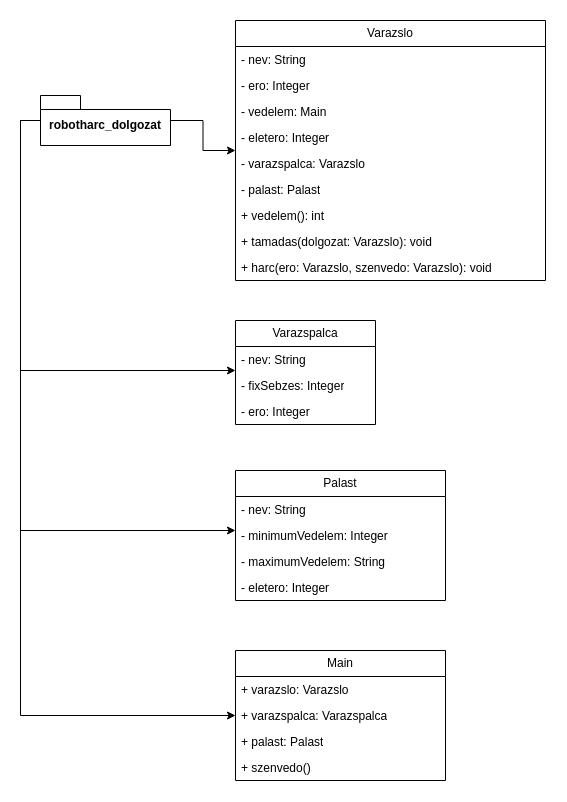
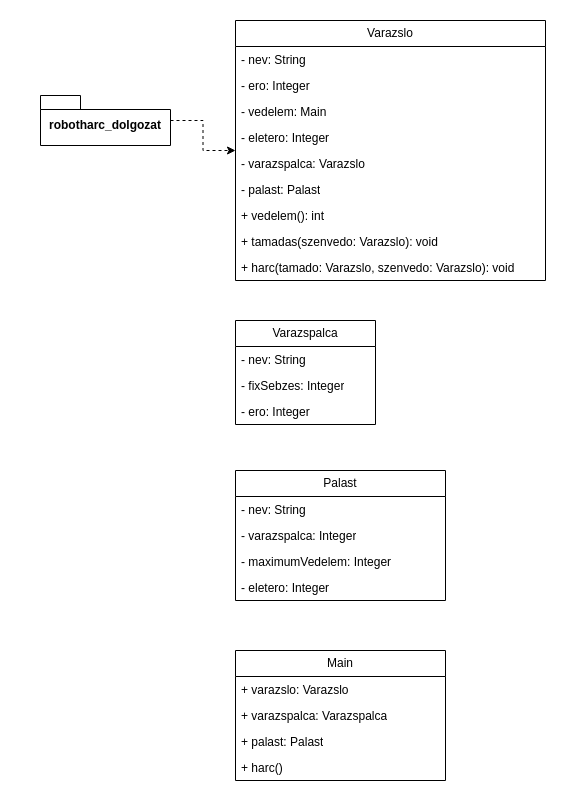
edge "robotharc_dolgozat" -> "Varazslo": style solid -> dashed
node "+ tamadas(dolgozat: Varazslo): void": label "+ tamadas(dolgozat: Varazslo): void" -> "+ tamadas(szenvedo: Varazslo): void"
node "+ harc(ero: Varazslo, szenvedo: Varazslo): void": label "+ harc(ero: Varazslo, szenvedo: Varazslo): void" -> "+ harc(tamado: Varazslo, szenvedo: Varazslo): void"
edge "robotharc_dolgozat" -> "Varazspalca": removed
edge "robotharc_dolgozat" -> "Palast": removed
node "- minimumVedelem: Integer": label "- minimumVedelem: Integer" -> "- varazspalca: Integer"
node "- maximumVedelem: String": label "- maximumVedelem: String" -> "- maximumVedelem: Integer"
edge "robotharc_dolgozat" -> "Main": removed
node "+ szenvedo()": label "+ szenvedo()" -> "+ harc()"
